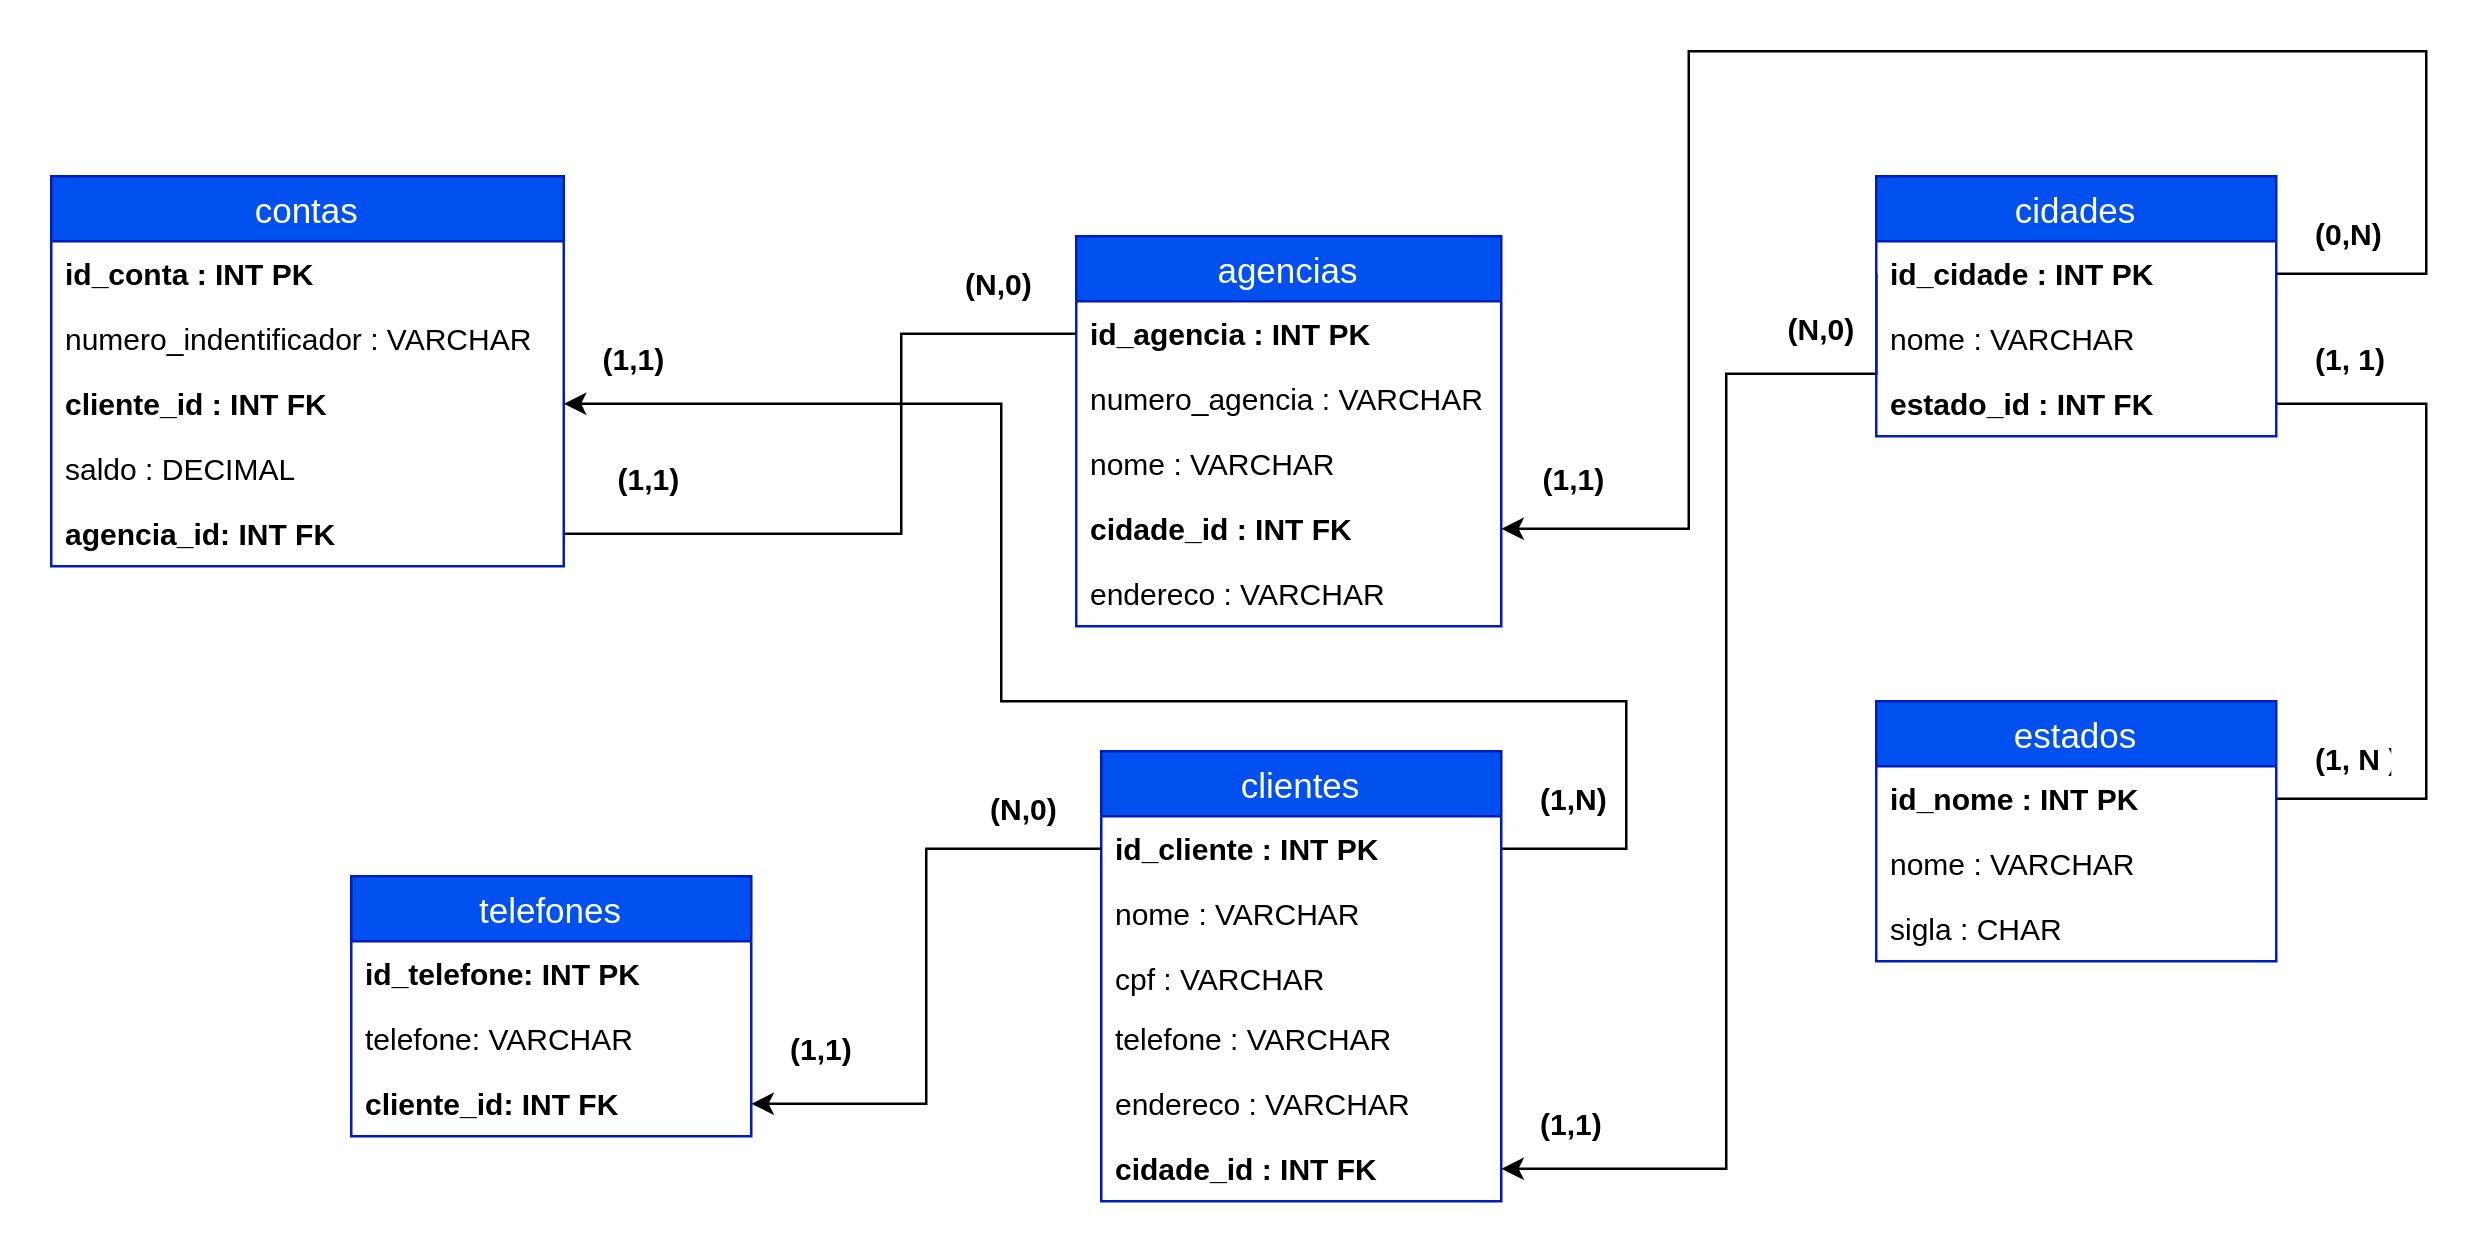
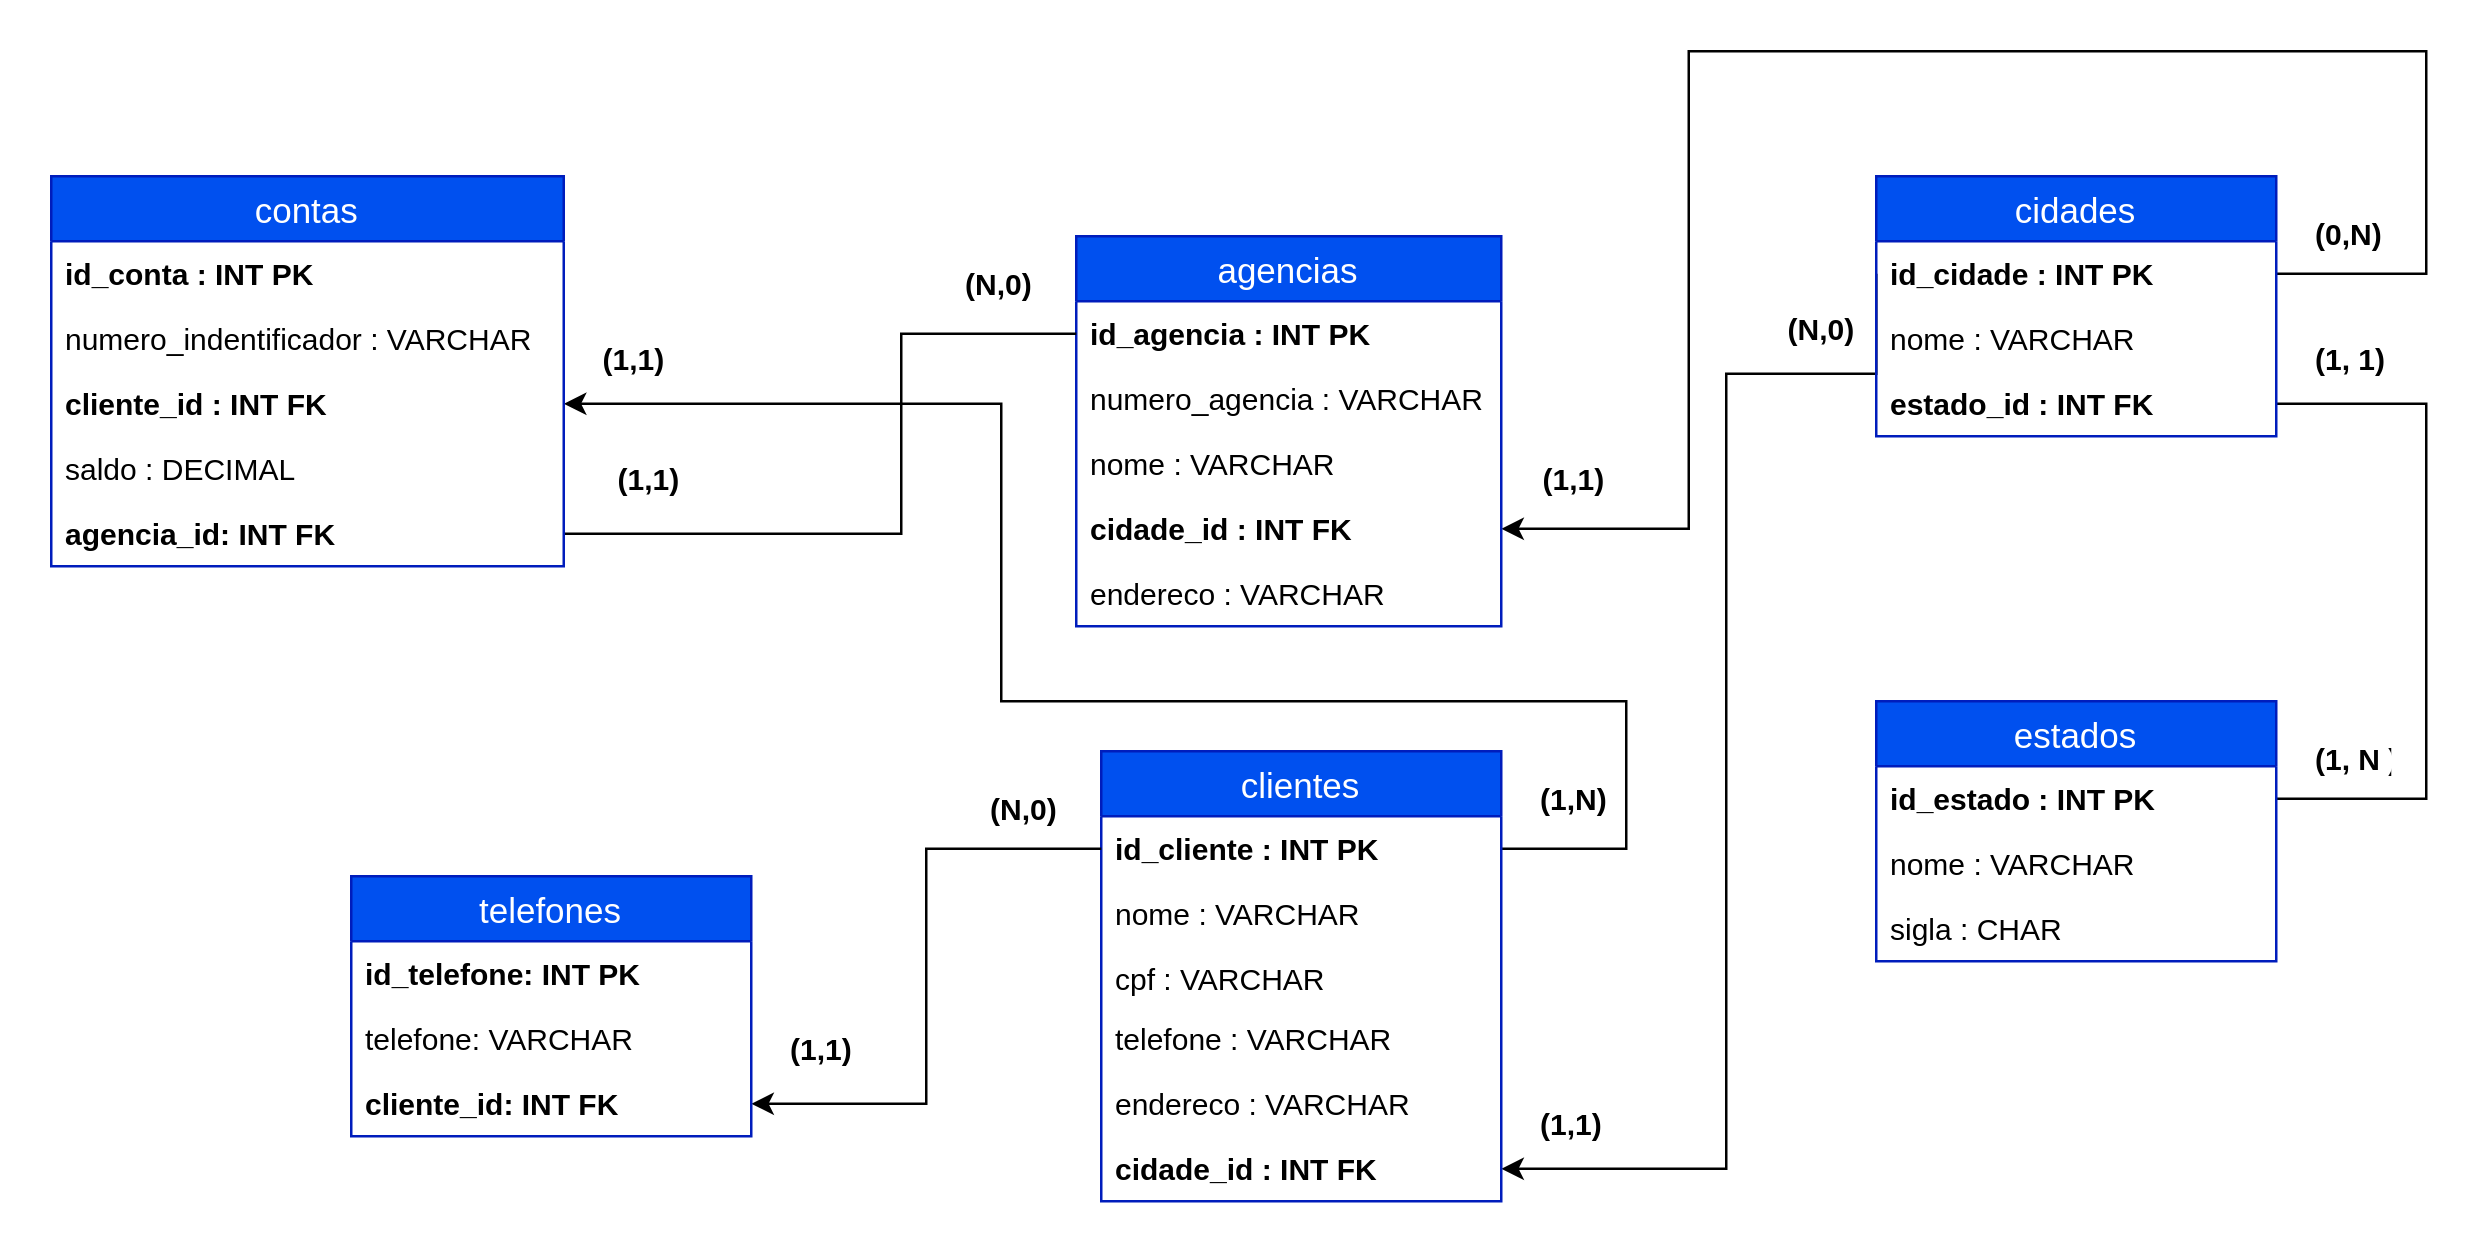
node "id_nome : INT PK": label "id_nome : INT PK" -> "id_estado : INT PK"
